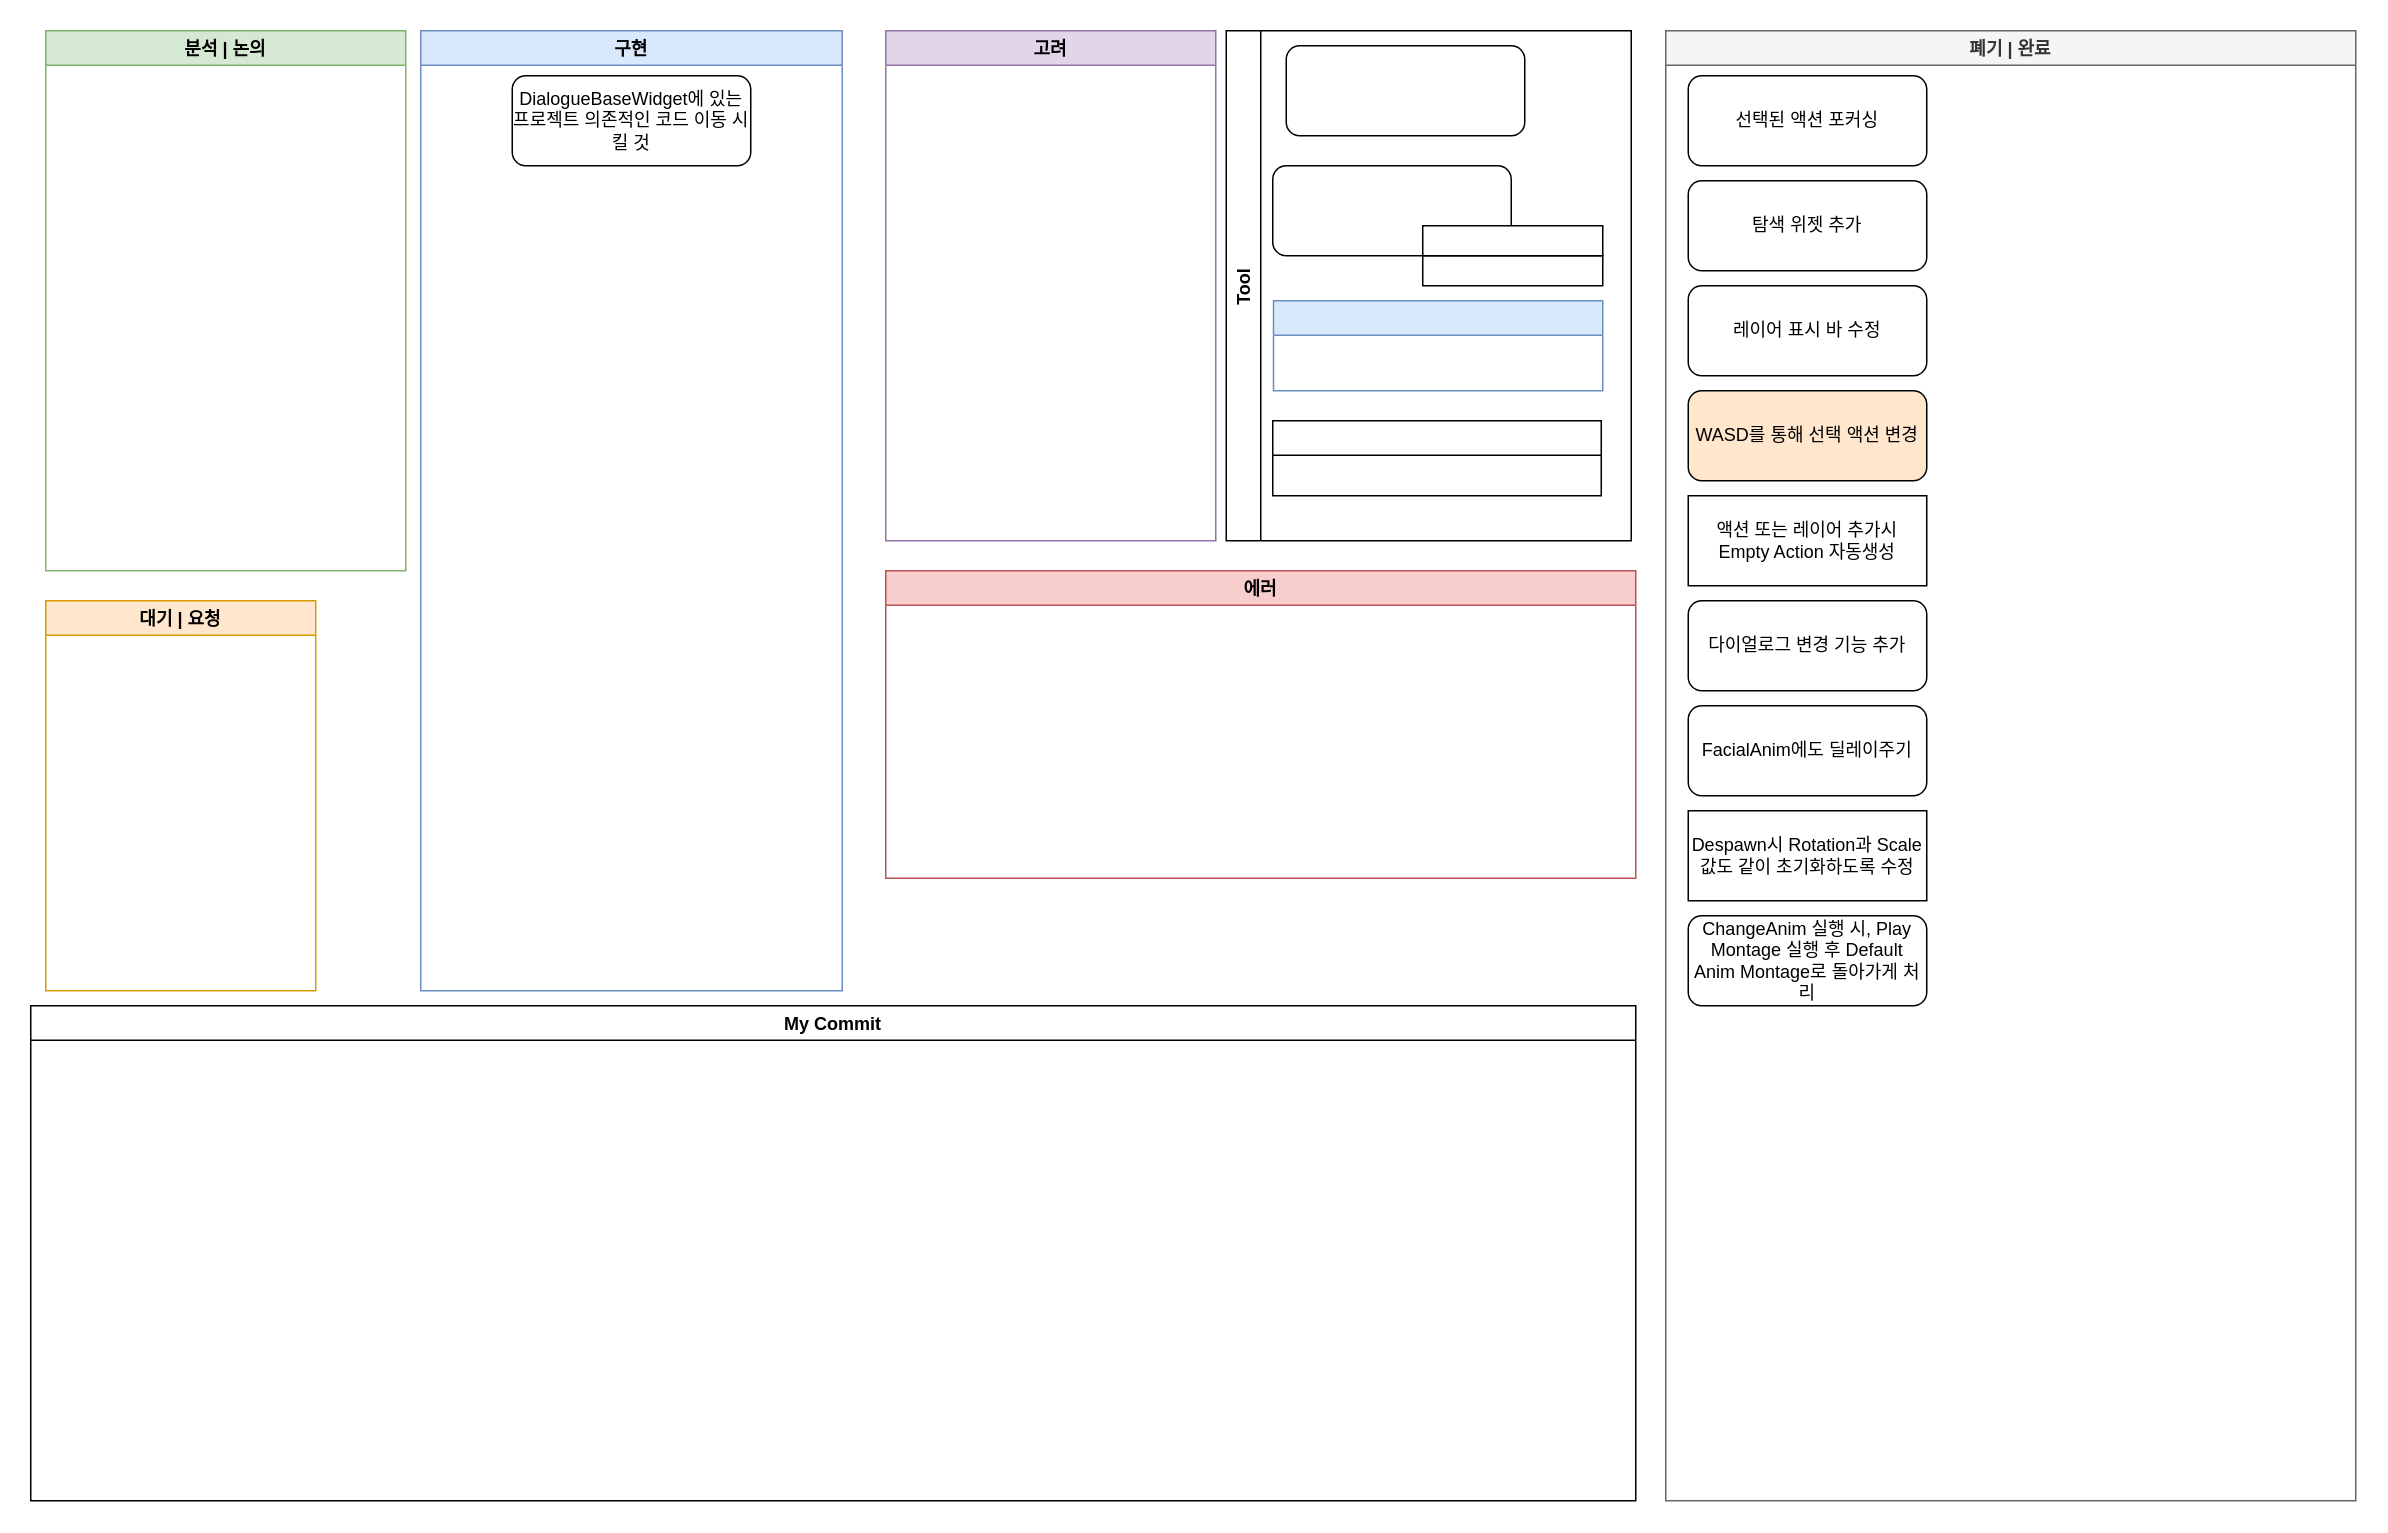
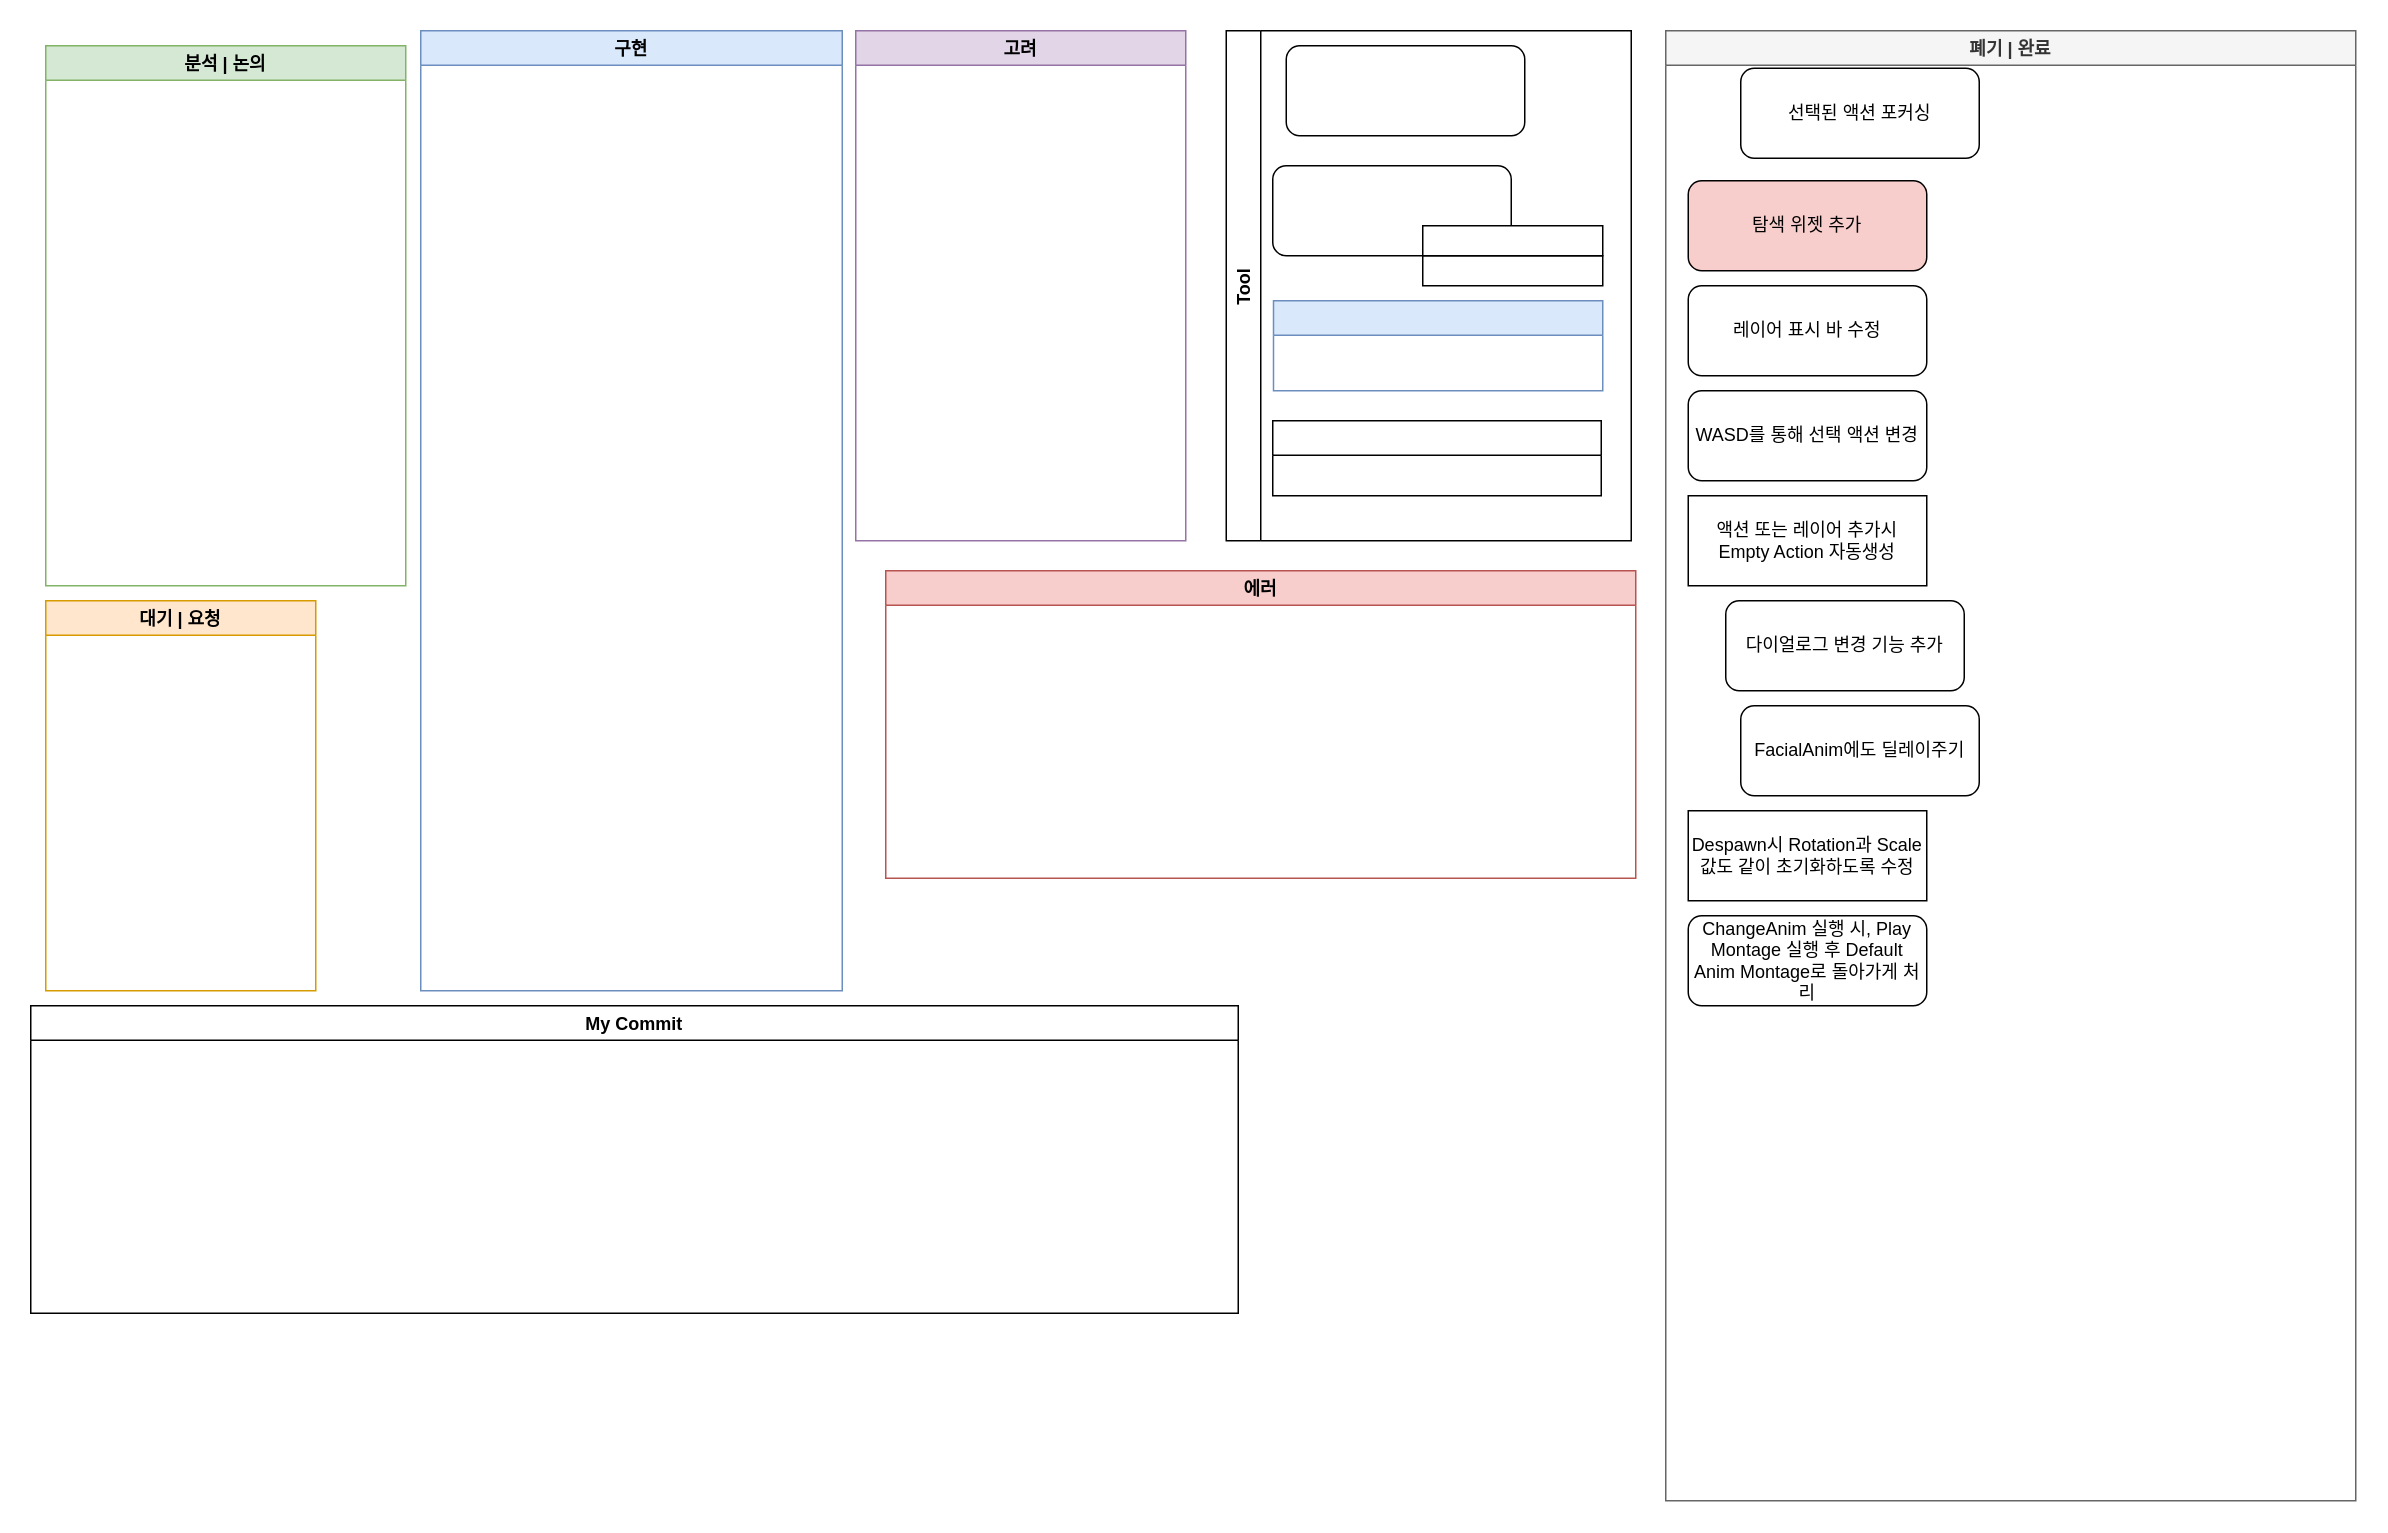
node "DialogueBaseWidget에 있는 프로젝트 의존적인 코드 이동 시킬 것": removed
node "선택된 액션 포커싱": moved (1808, 121) -> (1860, 113)
node "탐색 위젯 추가": fillcolor #ffffff -> #f8cecc
node "고려": moved (1051, 286) -> (1021, 286)
node "분석 | 논의": moved (226, 301) -> (226, 316)
node "WASD를 통해 선택 액션 변경": fillcolor #ffe6cc -> #ffffff
node "다이얼로그 변경 기능 추가": moved (1808, 646) -> (1845, 646)
node "FacialAnim에도 딜레이주기": moved (1808, 751) -> (1860, 751)
node "My Commit": size 1605x495 -> 1208x308
